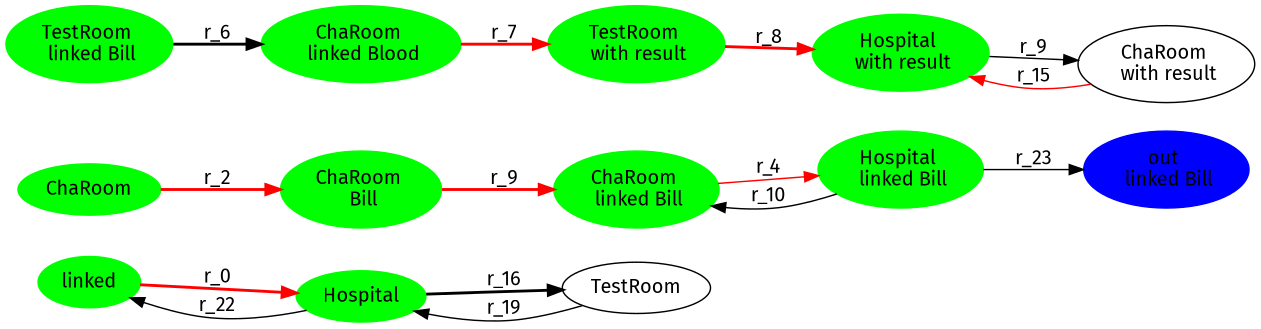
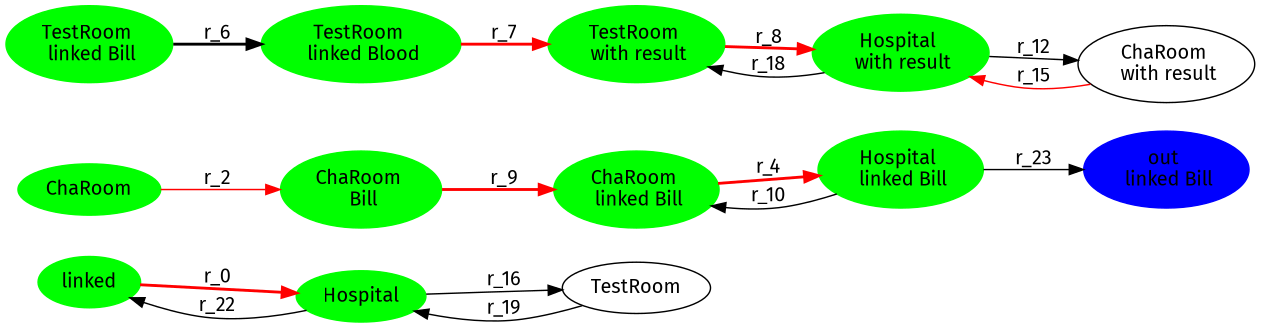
node "ChaRoom linked Blood": label "ChaRoom linked Blood" -> "TestRoom linked Blood"
edge "Hospital with result" -> "ChaRoom with result": label "r_9" -> "r_12"
edge "Hospital with result" -> "TestRoom with result": added, label "r_18"
edge "ChaRoom linked Bill" -> "Hospital linked Bill": style solid -> bold
edge "ChaRoom" -> "ChaRoom Bill": style bold -> solid
edge "Hospital" -> "TestRoom": style bold -> solid
